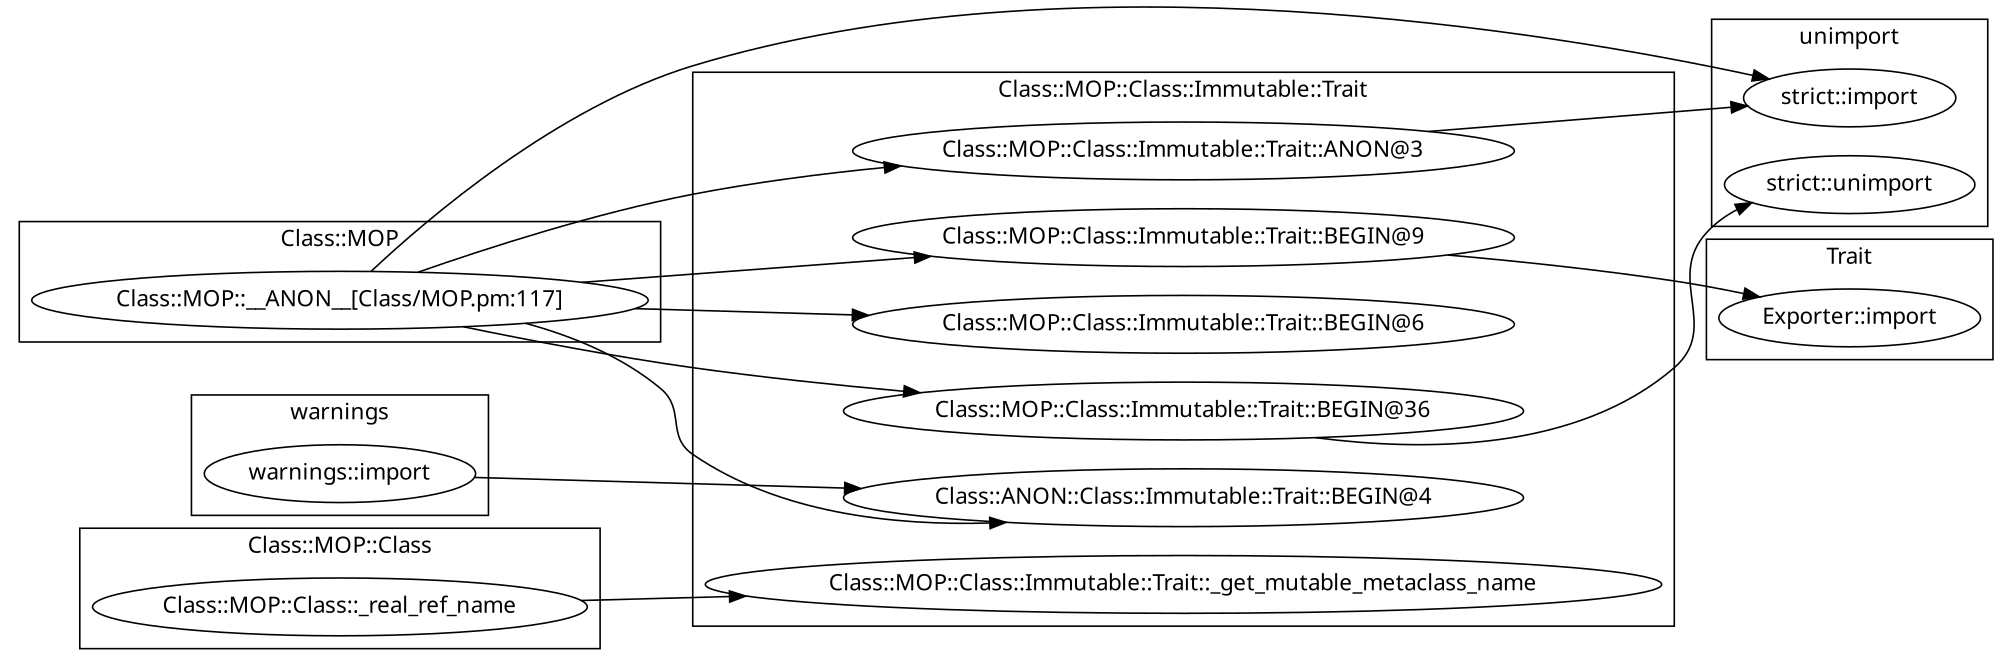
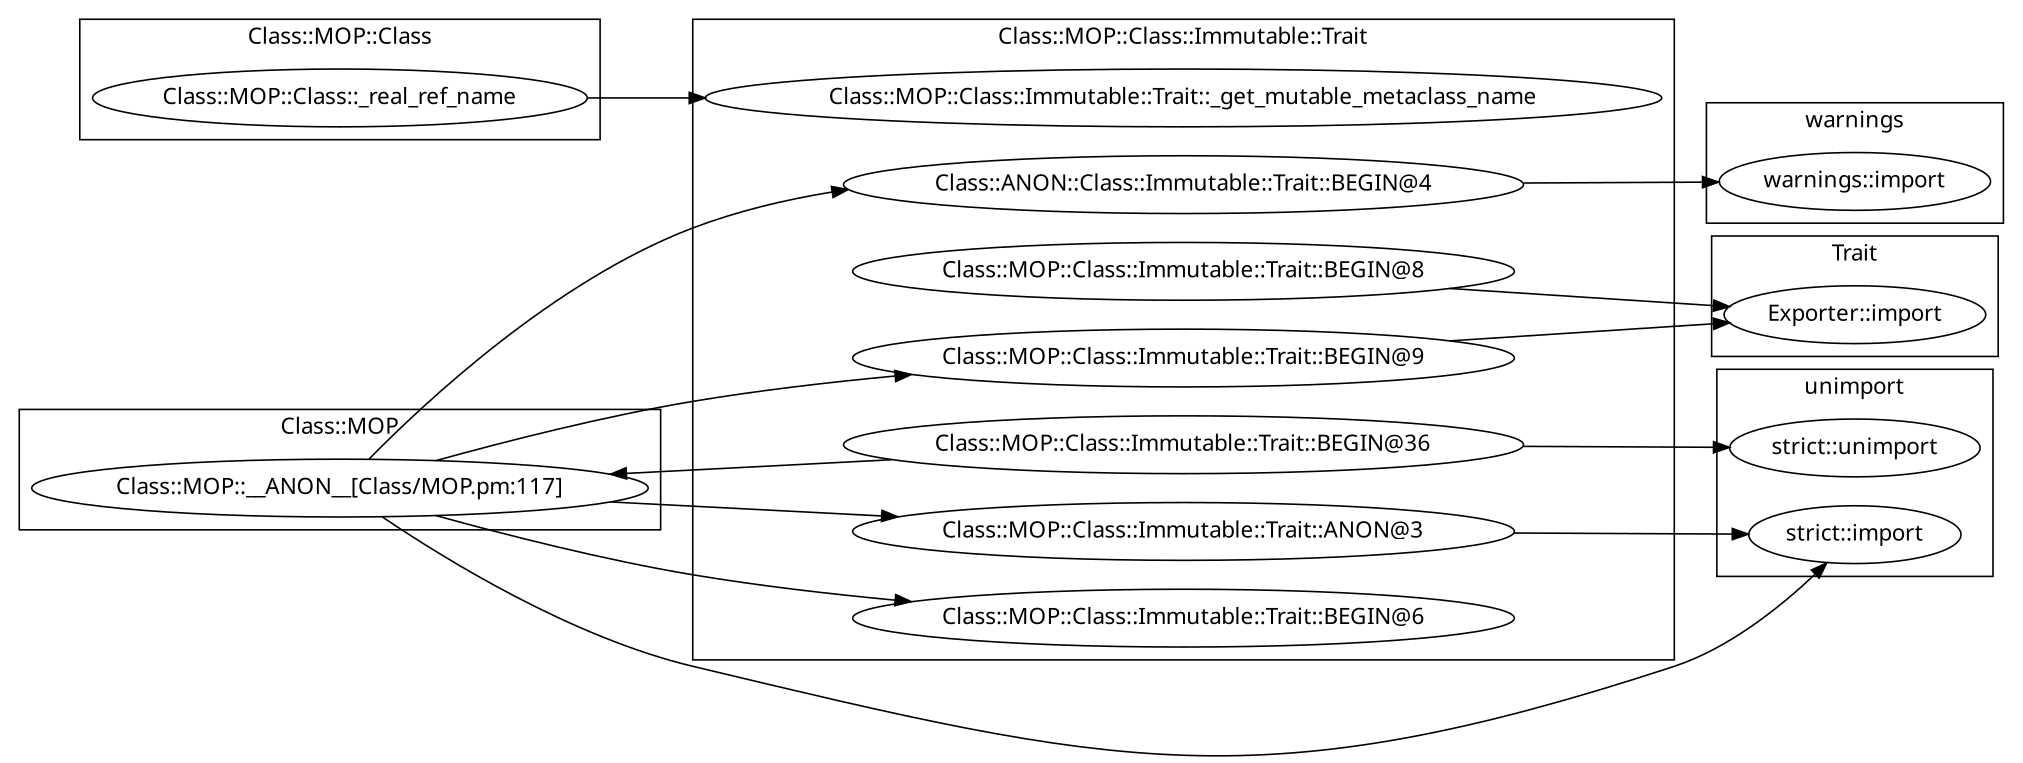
node "Class::MOP::Class::Immutable::Trait::BEGIN@8": added
edge "Class::MOP::__ANON__[Class/MOP.pm:117]" -> "Class::MOP::Class::Immutable::Trait::BEGIN@36": reversed
edge "warnings::import" -> "Class::ANON::Class::Immutable::Trait::BEGIN@4": reversed
